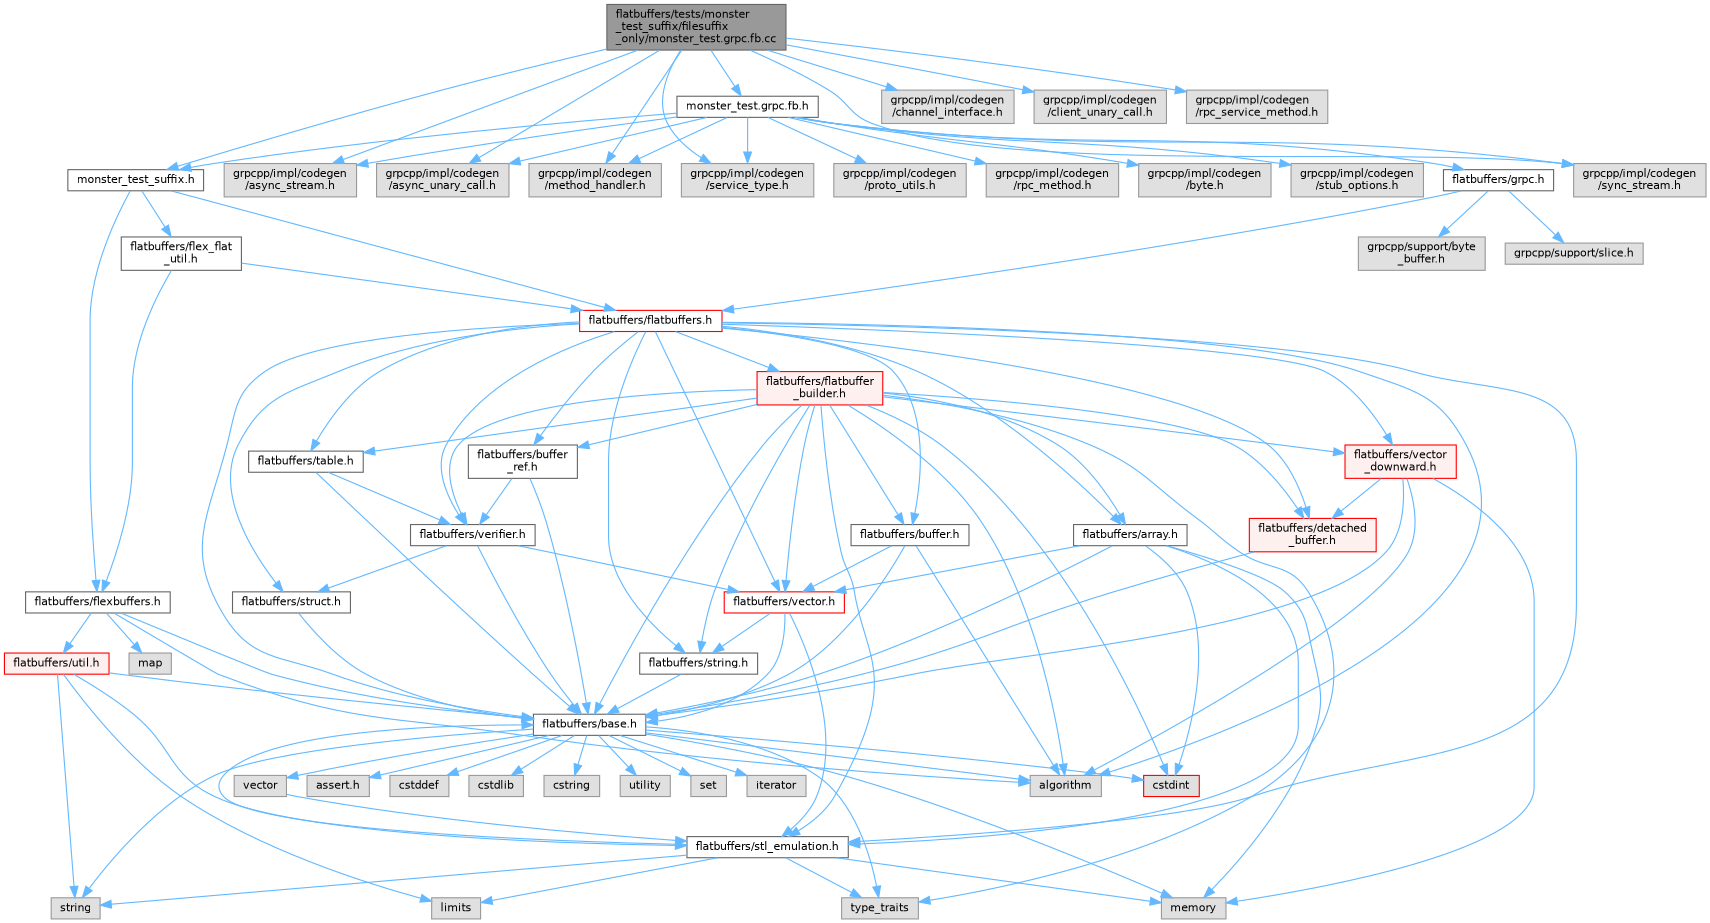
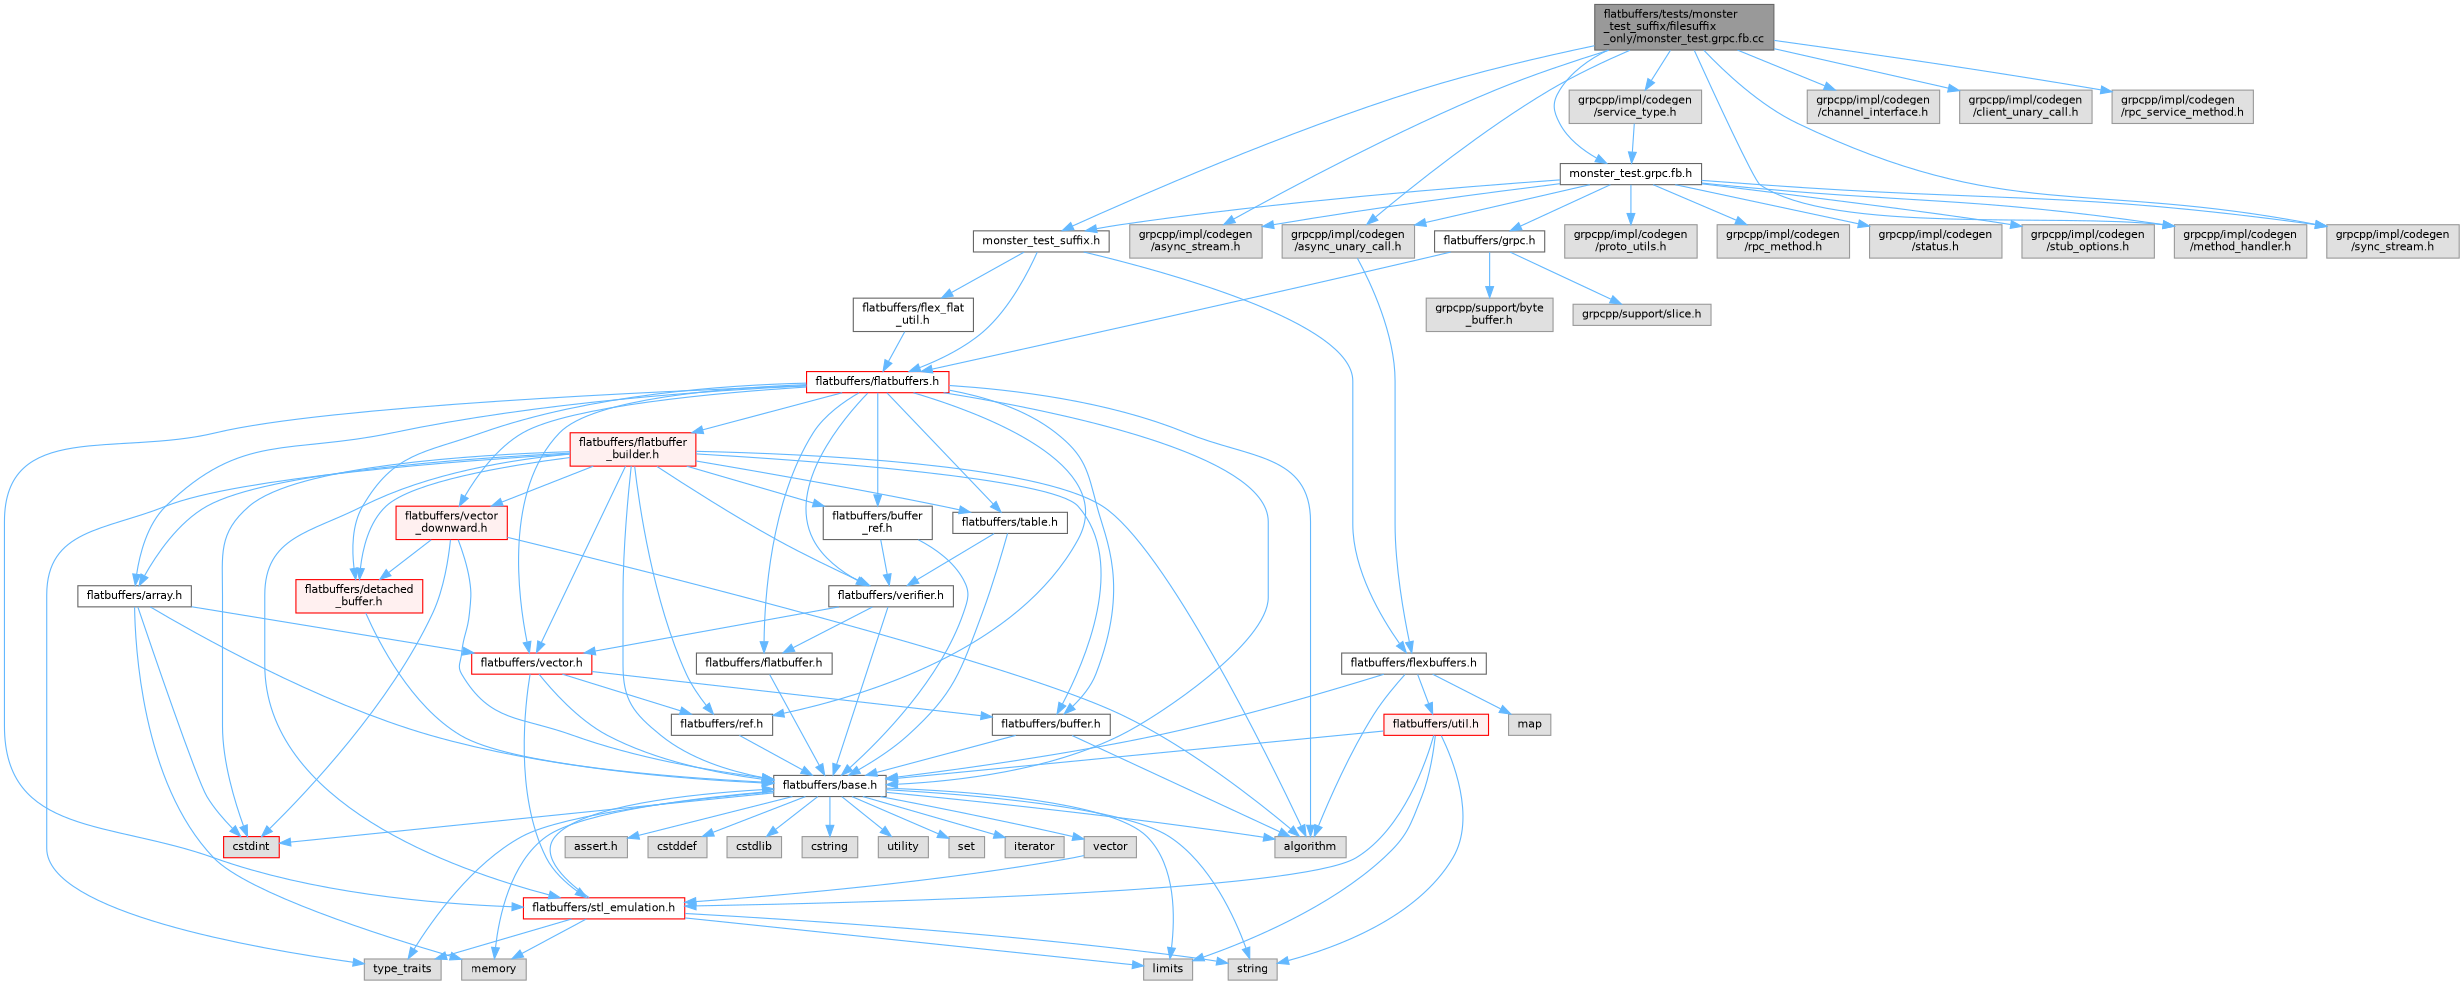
edge "monster_test.grpc.fb.h" -> "grpcpp/impl/codegen /service_type.h": reversed
node "grpcpp/impl/codegen /byte.h": label "grpcpp/impl/codegen /byte.h" -> "grpcpp/impl/codegen /status.h"
edge "flatbuffers/flex_flat _util.h" -> "flatbuffers/flexbuffers.h": now "grpcpp/impl/codegen /async_unary_call.h" -> "flatbuffers/flexbuffers.h"
edge "flatbuffers/buffer.h" -> "flatbuffers/vector.h": reversed
node "flatbuffers/struct.h": label "flatbuffers/struct.h" -> "flatbuffers/flatbuffer.h"
node "flatbuffers/string.h": label "flatbuffers/string.h" -> "flatbuffers/ref.h"
edge "flatbuffers/vector _downward.h" -> "memory": now "flatbuffers/vector _downward.h" -> "cstdint"
edge "flatbuffers/array.h" -> "flatbuffers/stl_emulation.h": removed
edge "flatbuffers/base.h" -> "limits": added
node "flatbuffers/stl_emulation.h": color grey40 -> red
